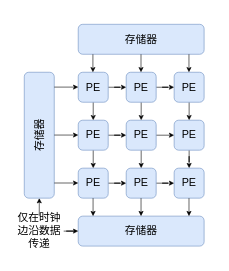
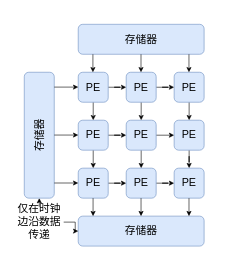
node "仅在时钟边沿数据传递": moved (39, 231) -> (39, 222)
